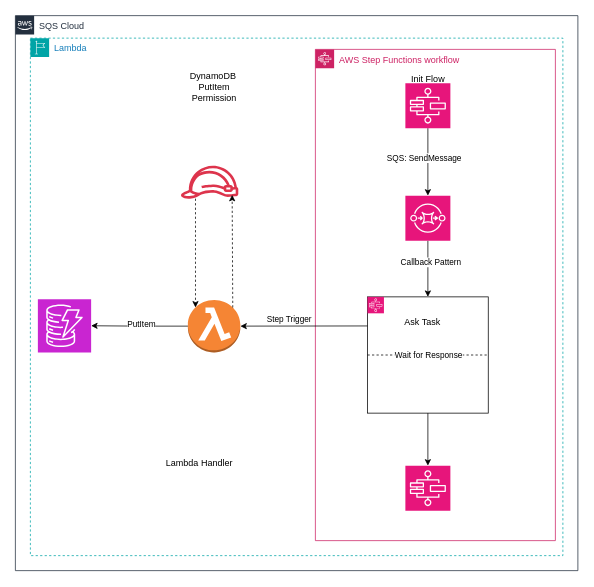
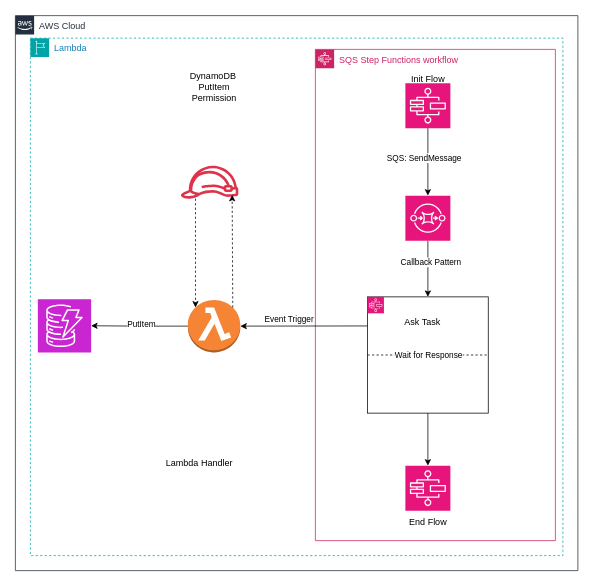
node "SQS Cloud": label "SQS Cloud" -> "AWS Cloud"
node "AWS Step Functions workflow": label "AWS Step Functions workflow" -> "SQS Step Functions workflow"
node "Step Trigger": label "Step Trigger" -> "Event Trigger"
node "End Flow": added
